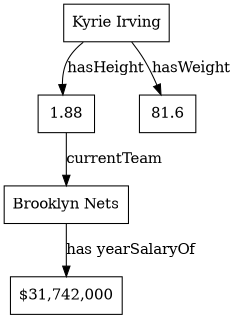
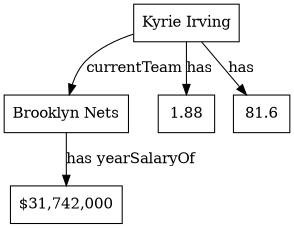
edge "Kyrie Irving" -> "1.88": label "hasHeight" -> "has"
edge "Kyrie Irving" -> "81.6": label "hasWeight" -> "has"
edge "1.88" -> "Brooklyn Nets": now "Kyrie Irving" -> "Brooklyn Nets"
